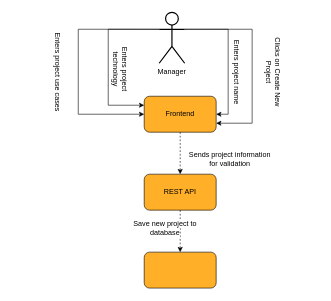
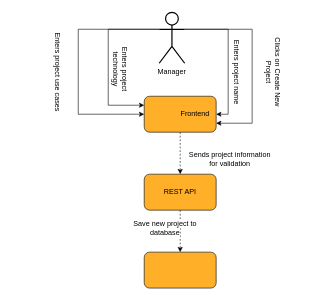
node "Frontend": moved (180, 114) -> (195, 114)
